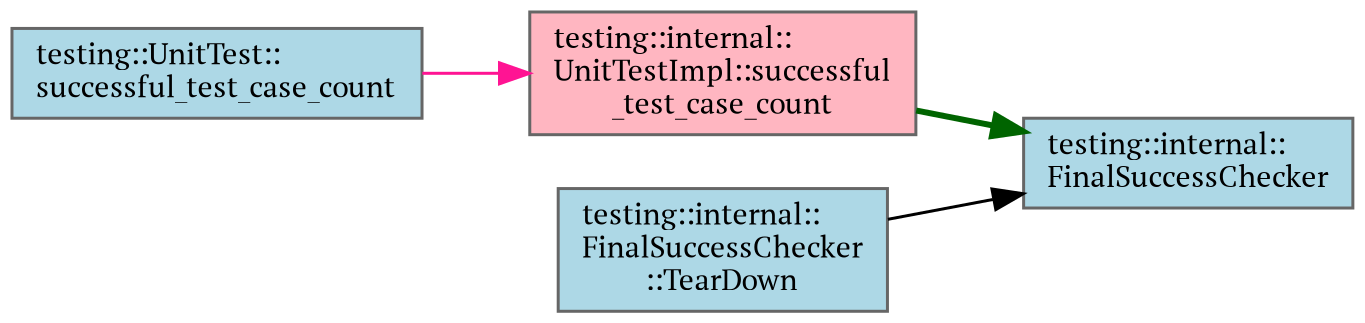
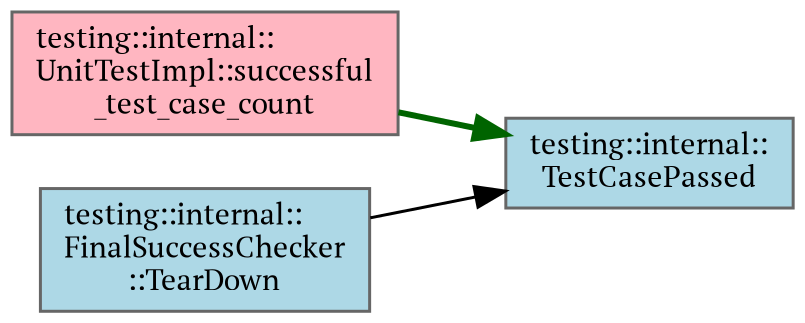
node "testing::UnitTest:: successful_test_case_count": removed
node "testing::internal:: FinalSuccessChecker": label "testing::internal:: FinalSuccessChecker" -> "testing::internal:: TestCasePassed"
